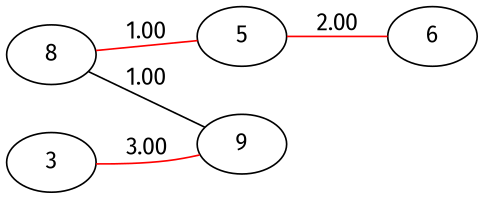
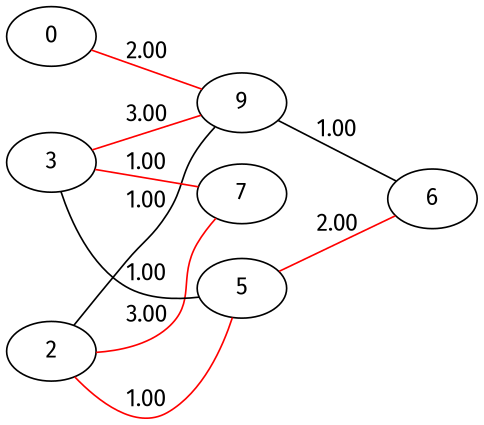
node "0": added
node "8": label "8" -> "2"
edge "9" -- "6": added, label "1.00"
node "7": added
edge "3" -- "5": added, label "1.00"
